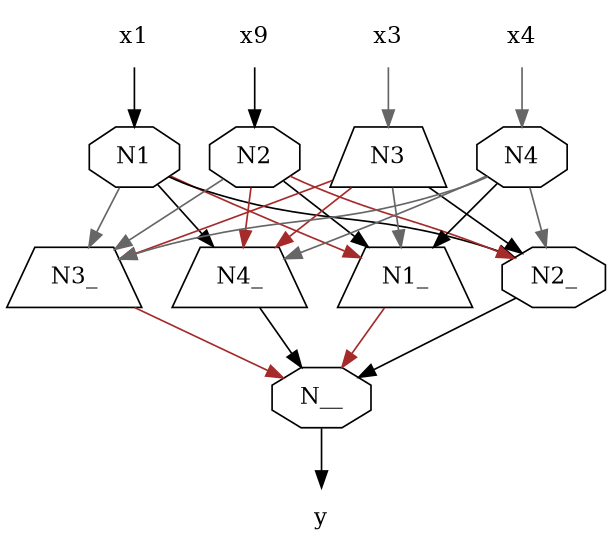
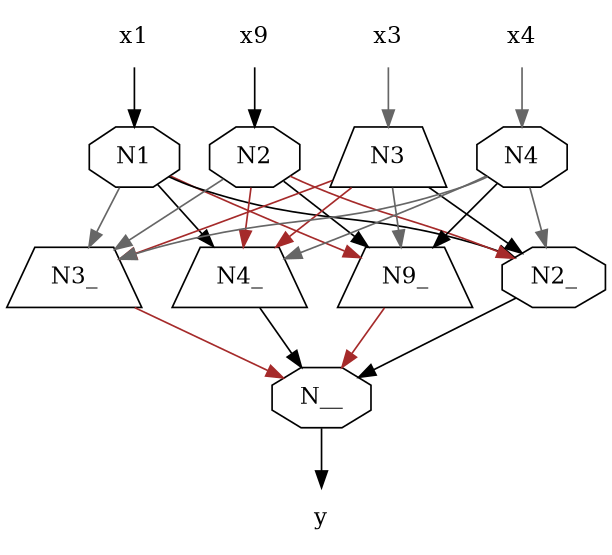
node "N1_": label "N1_" -> "N9_"
